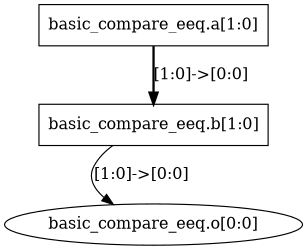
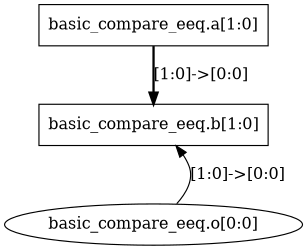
edge "basic_compare_eeq.b[1:0]" -> "basic_compare_eeq.o[0:0]": reversed
